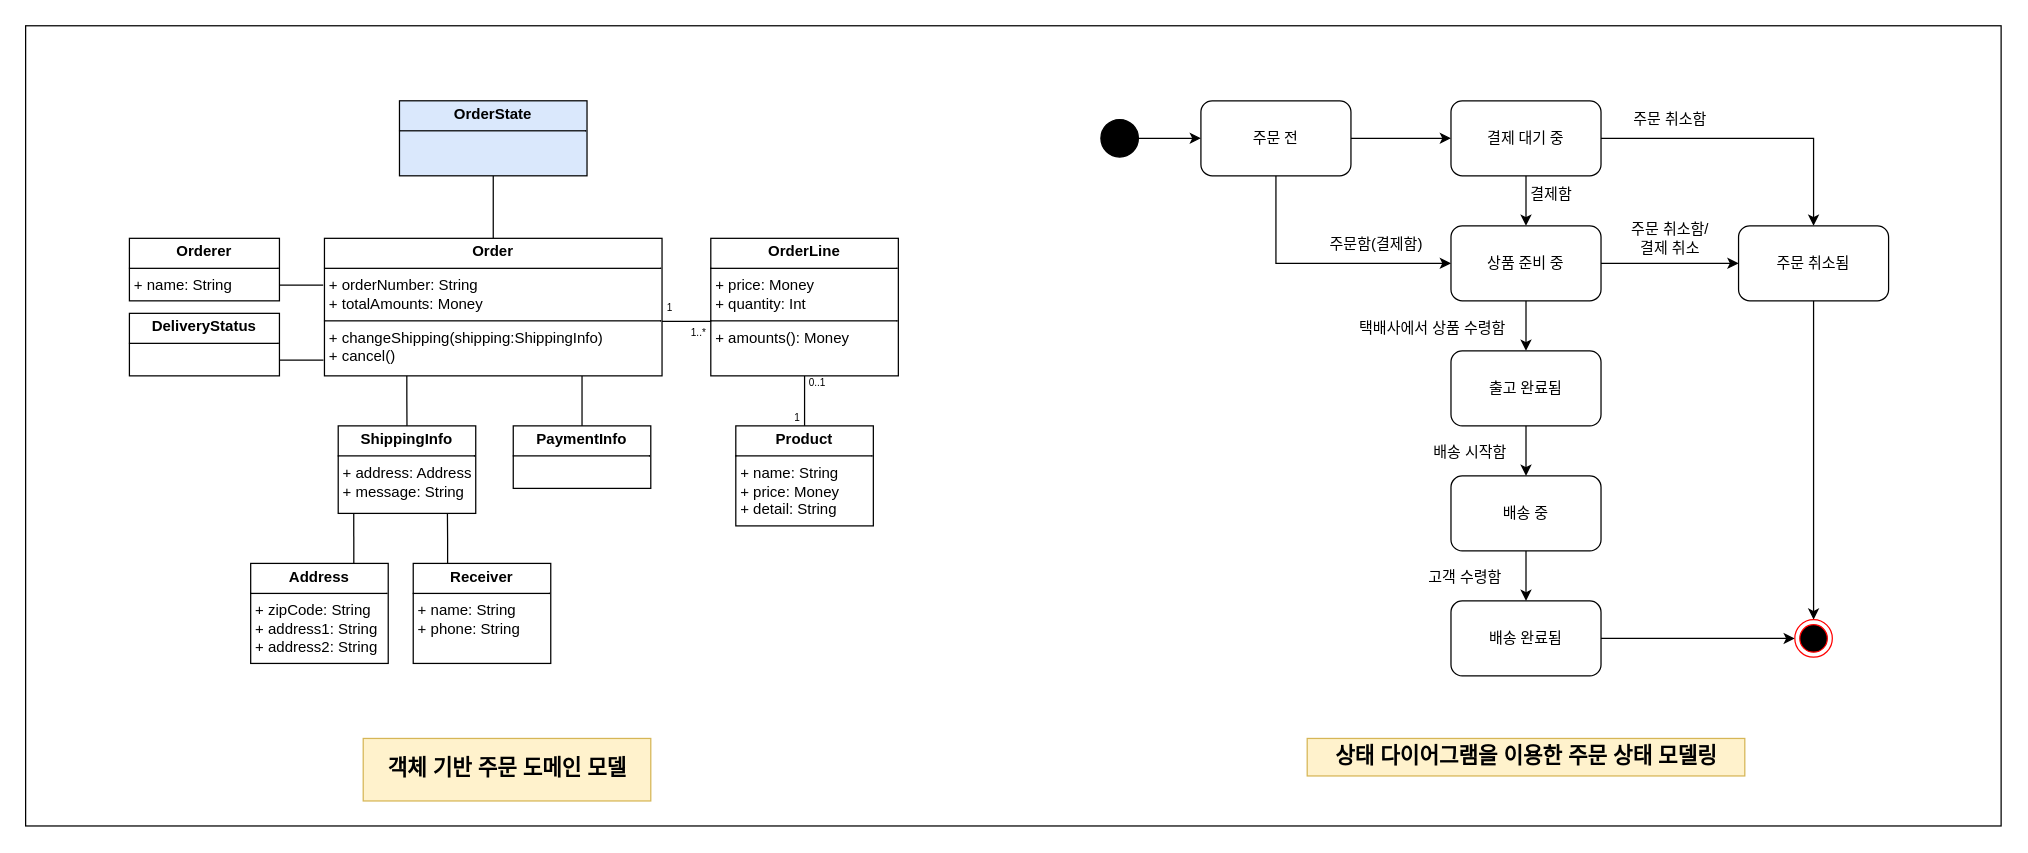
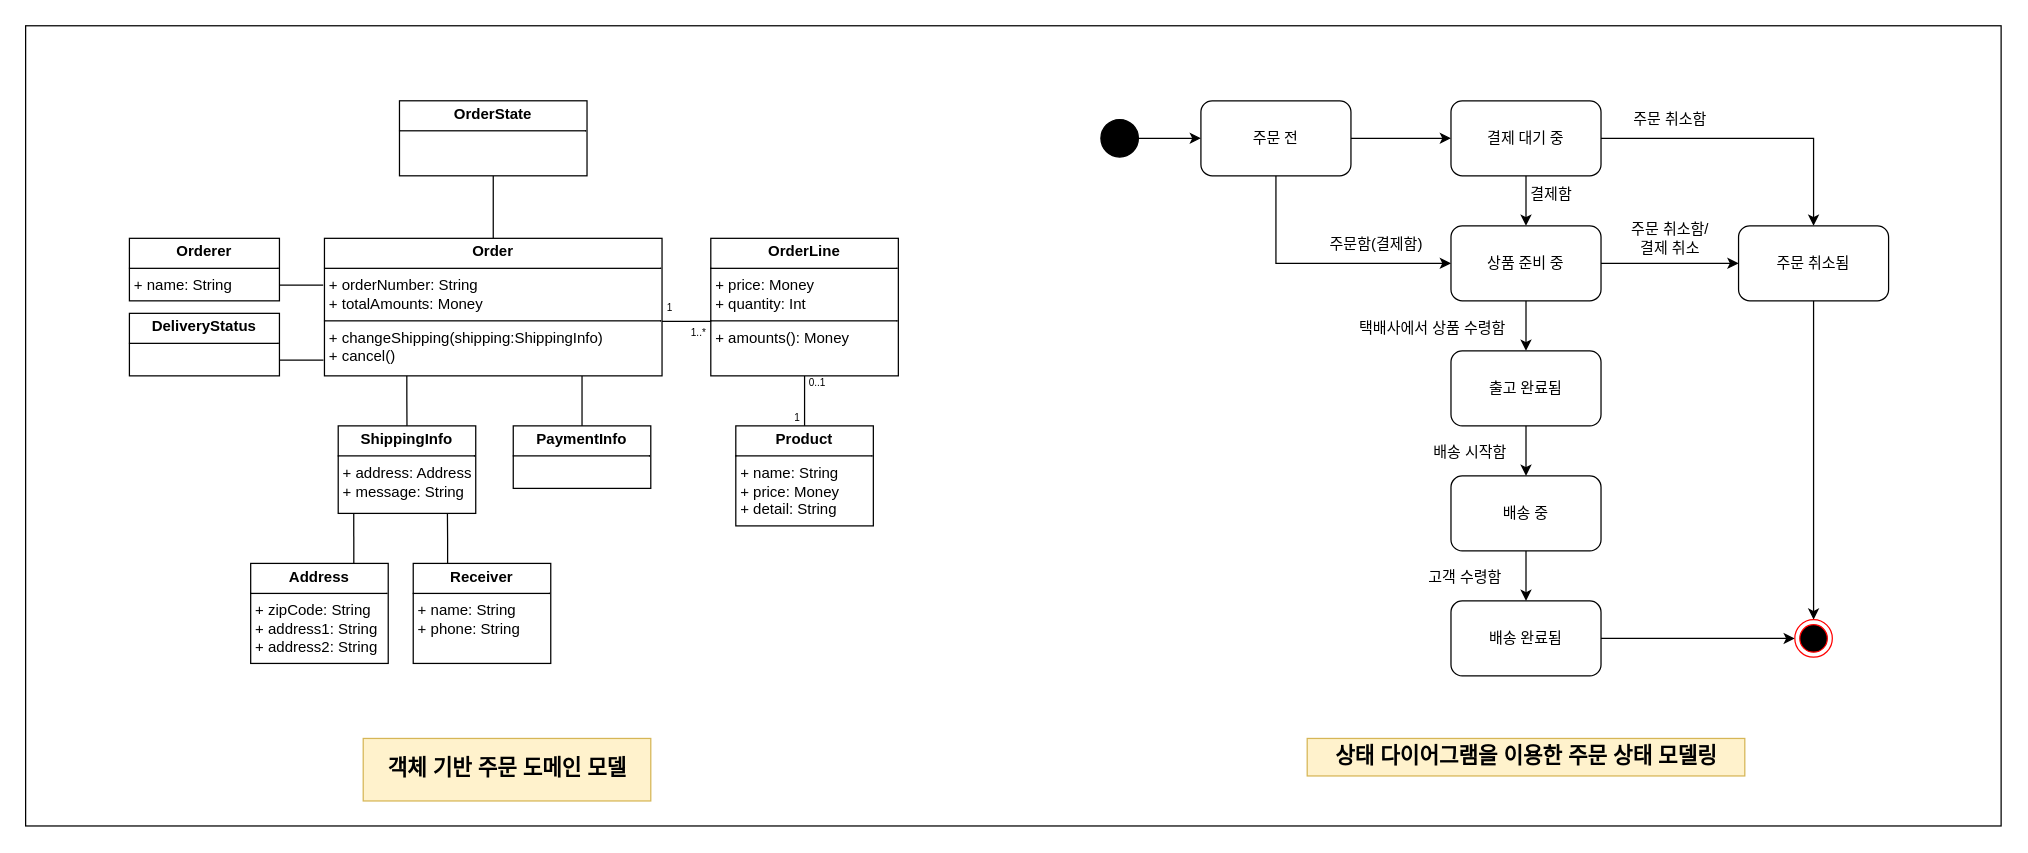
node "OrderState": fillcolor #dae8fc -> #ffffff
